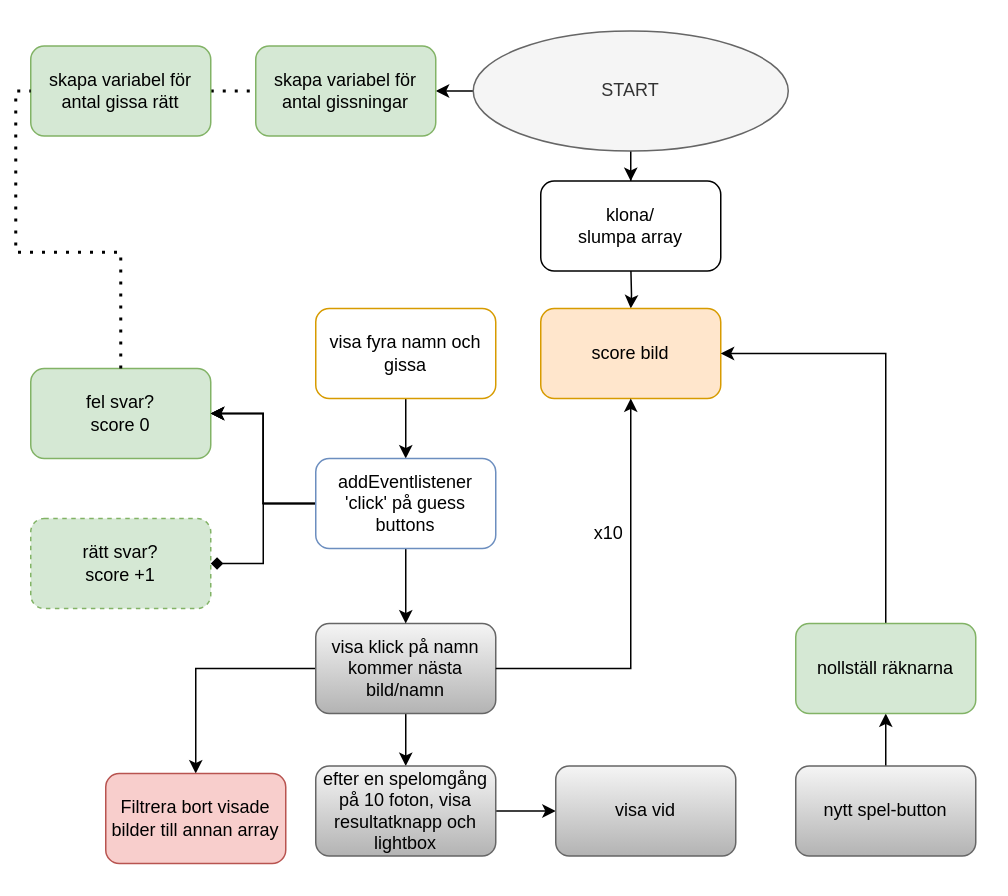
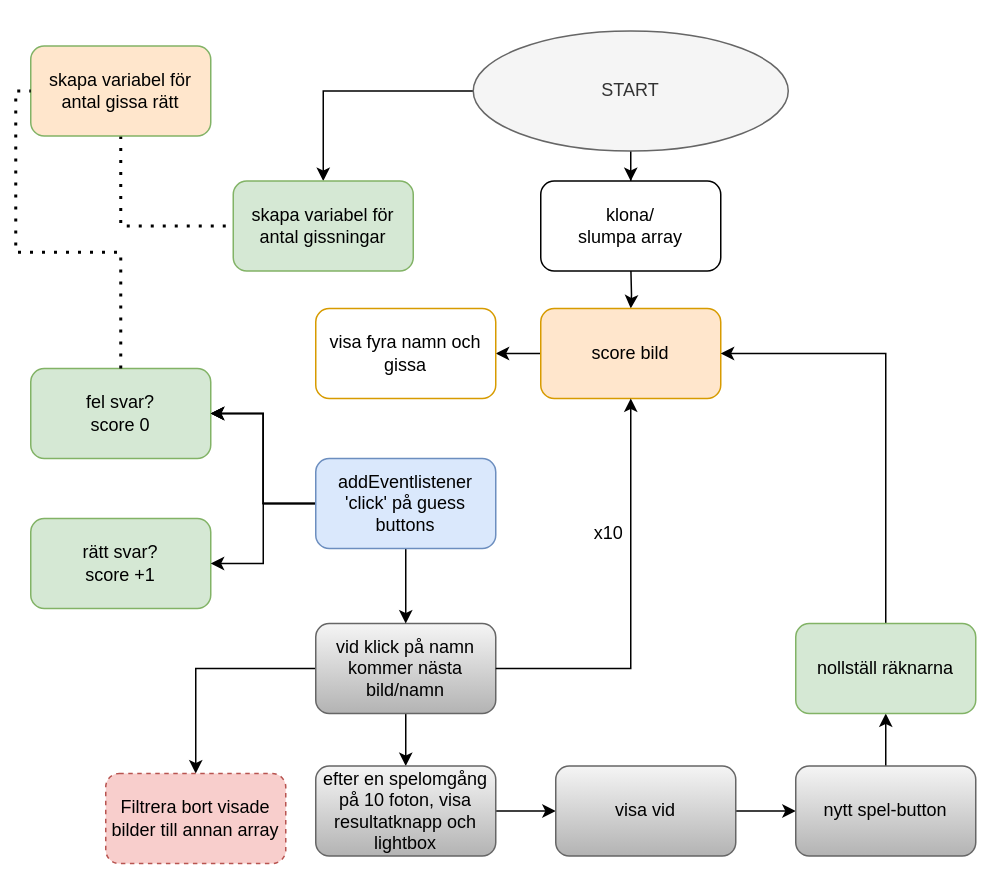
node "skapa variabel för antal gissa rätt": fillcolor #d5e8d4 -> #ffe6cc
node "skapa variabel för antal gissningar": moved (346, 91) -> (323, 226)
edge "score bild" -> "visa fyra namn och gissa": added
edge "visa fyra namn och gissa" -> "addEventlistener 'click' på guess buttons": removed
node "addEventlistener 'click' på guess buttons": fillcolor #ffffff -> #dae8fc
node "rätt svar? score +1": style dashed -> solid
edge "addEventlistener 'click' på guess buttons" -> "rätt svar? score +1": arrowhead diamond -> classic
node "visa klick på namn kommer nästa bild/namn": label "visa klick på namn kommer nästa bild/namn" -> "vid klick på namn kommer nästa bild/namn"
edge "visa vid" -> "nytt spel-button": added
node "Filtrera bort visade bilder till annan array": style solid -> dashed
